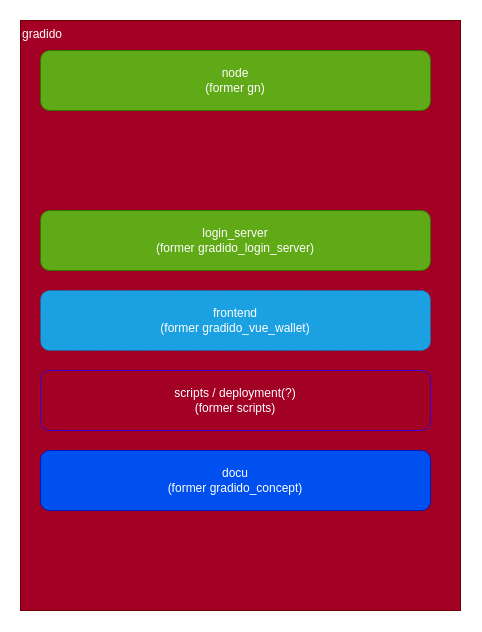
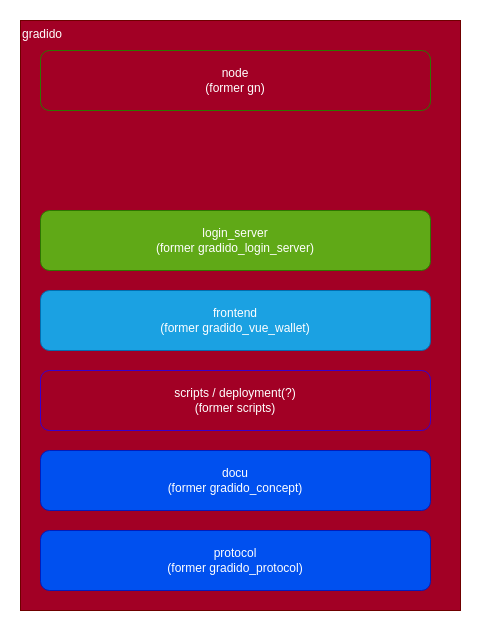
node "node (former gn)": fillcolor #60a917 -> #a20025
node "frontend (former gradido_vue_wallet)": style dashed -> solid
node "protocol (former gradido_protocol)": added
